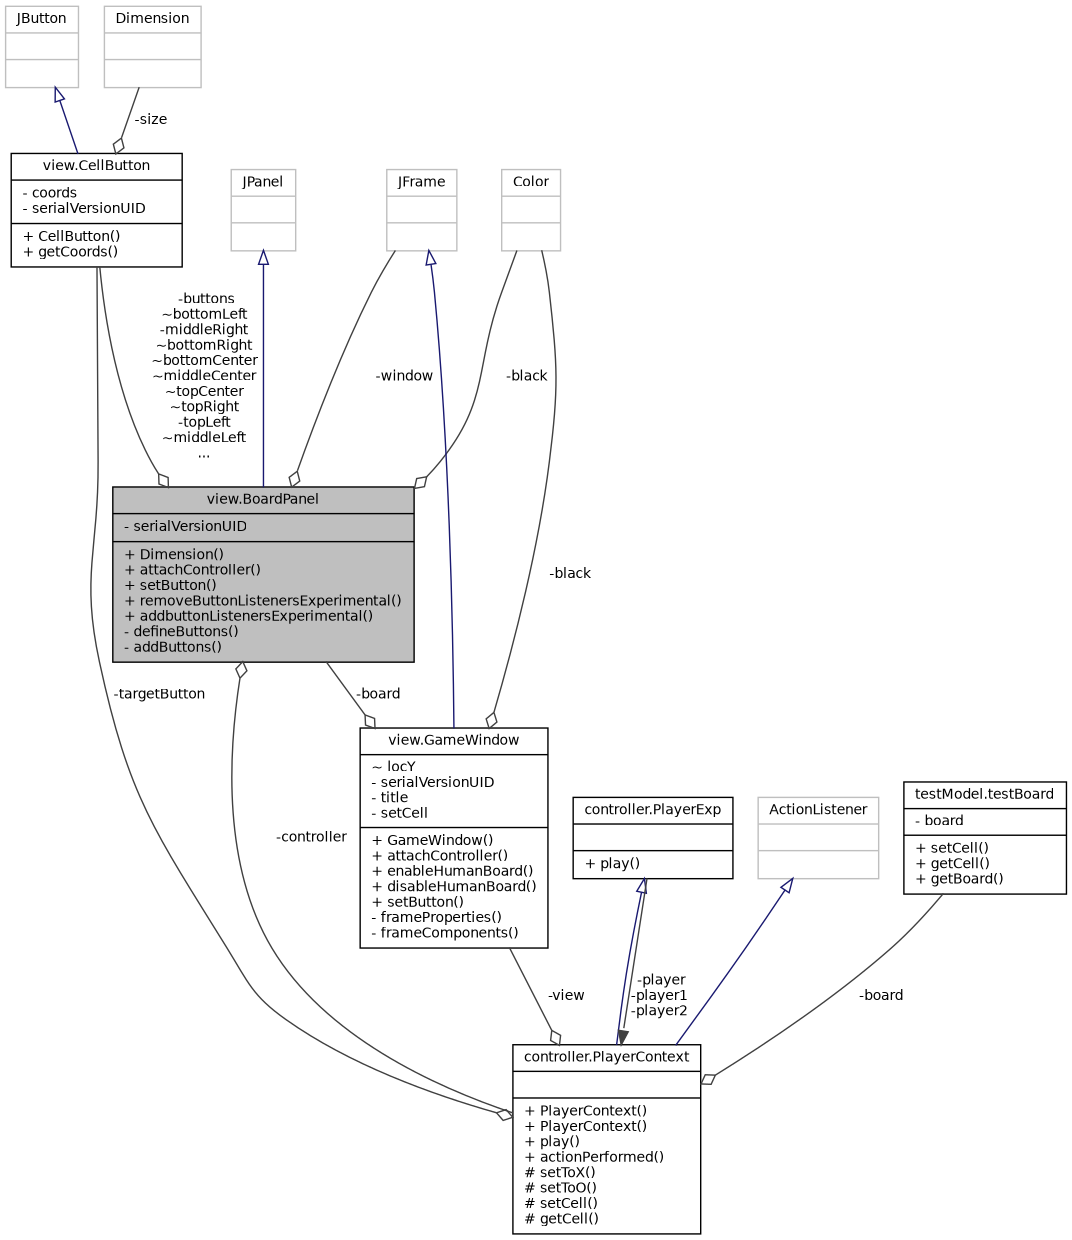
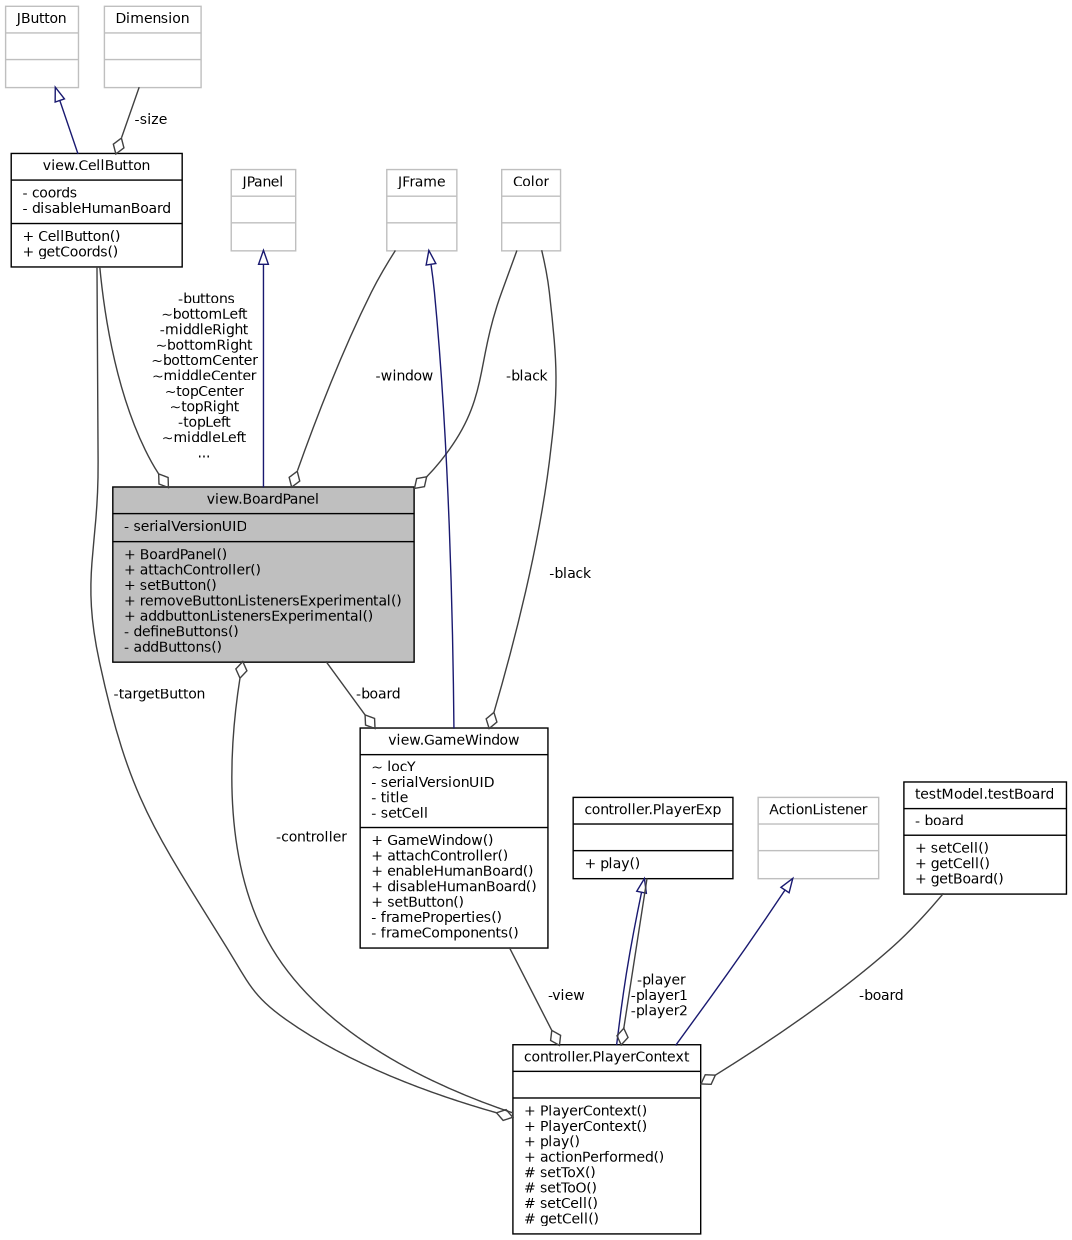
node "view.CellButton": text "- serialVersionUID" -> "- disableHumanBoard"
node "view.BoardPanel": text "+ Dimension()" -> "+ BoardPanel()"
edge "controller.PlayerExp" -> "controller.PlayerContext": arrowhead normal -> odiamond
